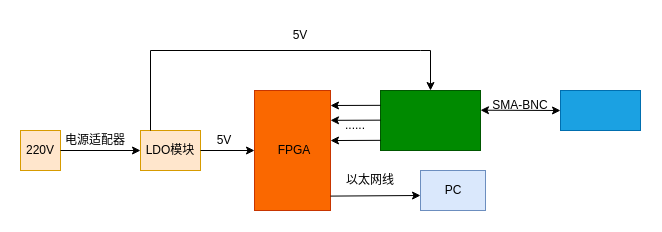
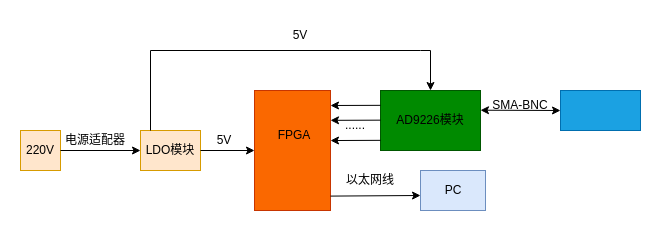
node "AD9226模块": added
node "FPGA": moved (295, 151) -> (295, 136)
